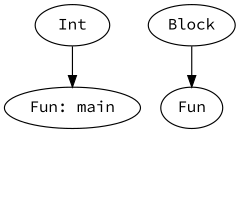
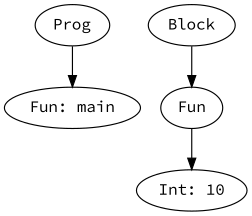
node "Int": label "Int" -> "Prog"
node "Int: 10": added
